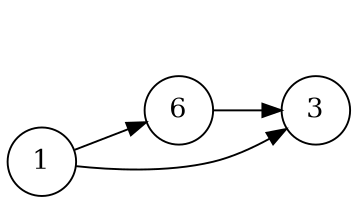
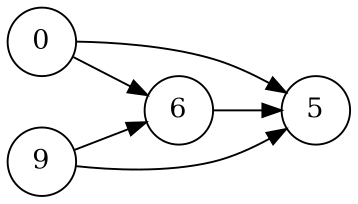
node "0": added
node "3": label "3" -> "5"
node "1": label "1" -> "9"
